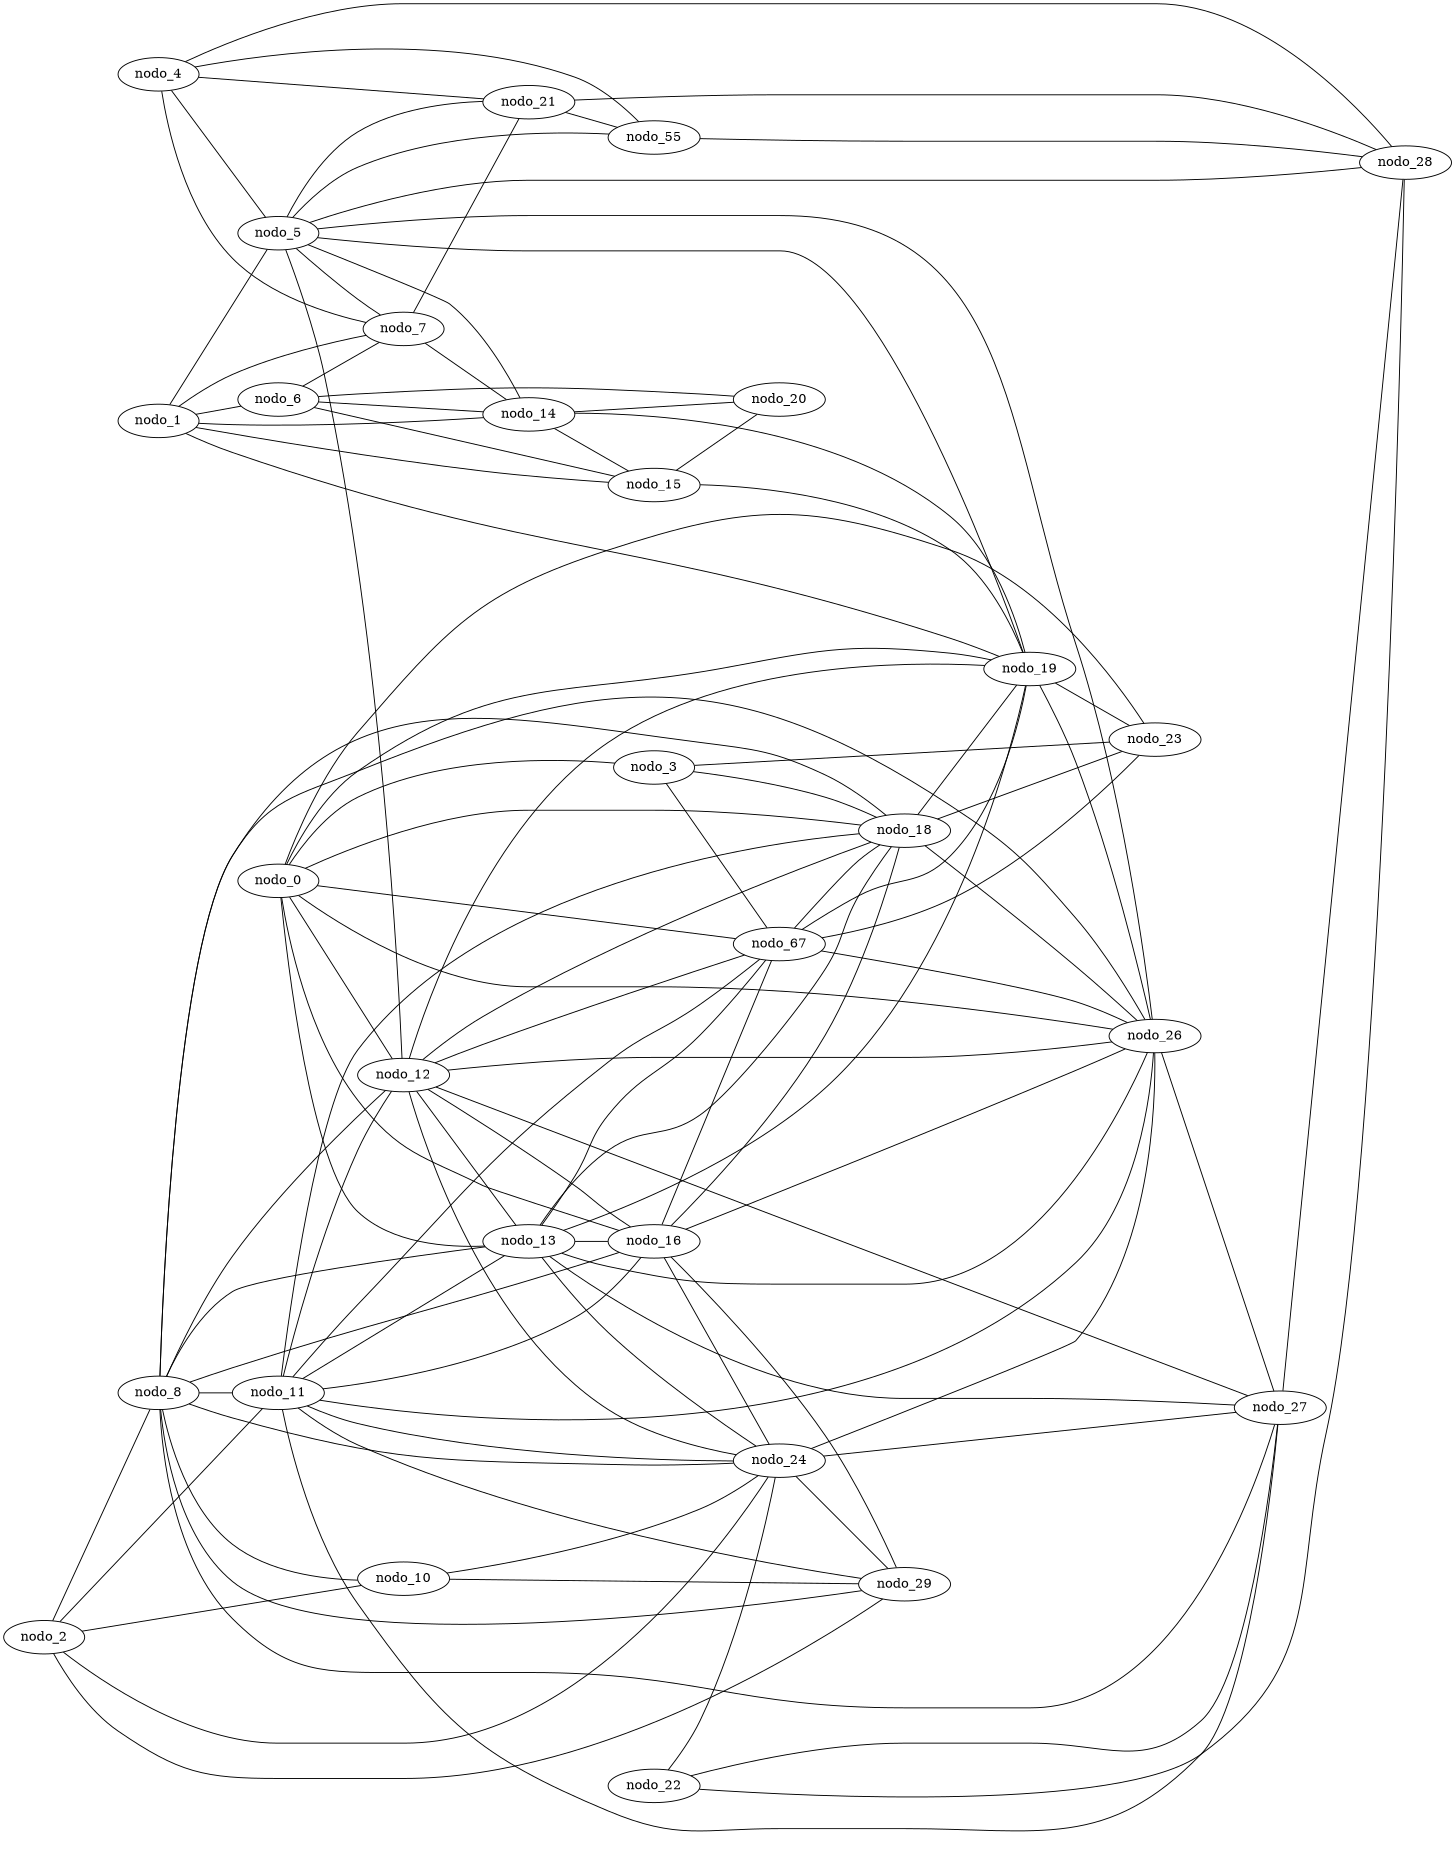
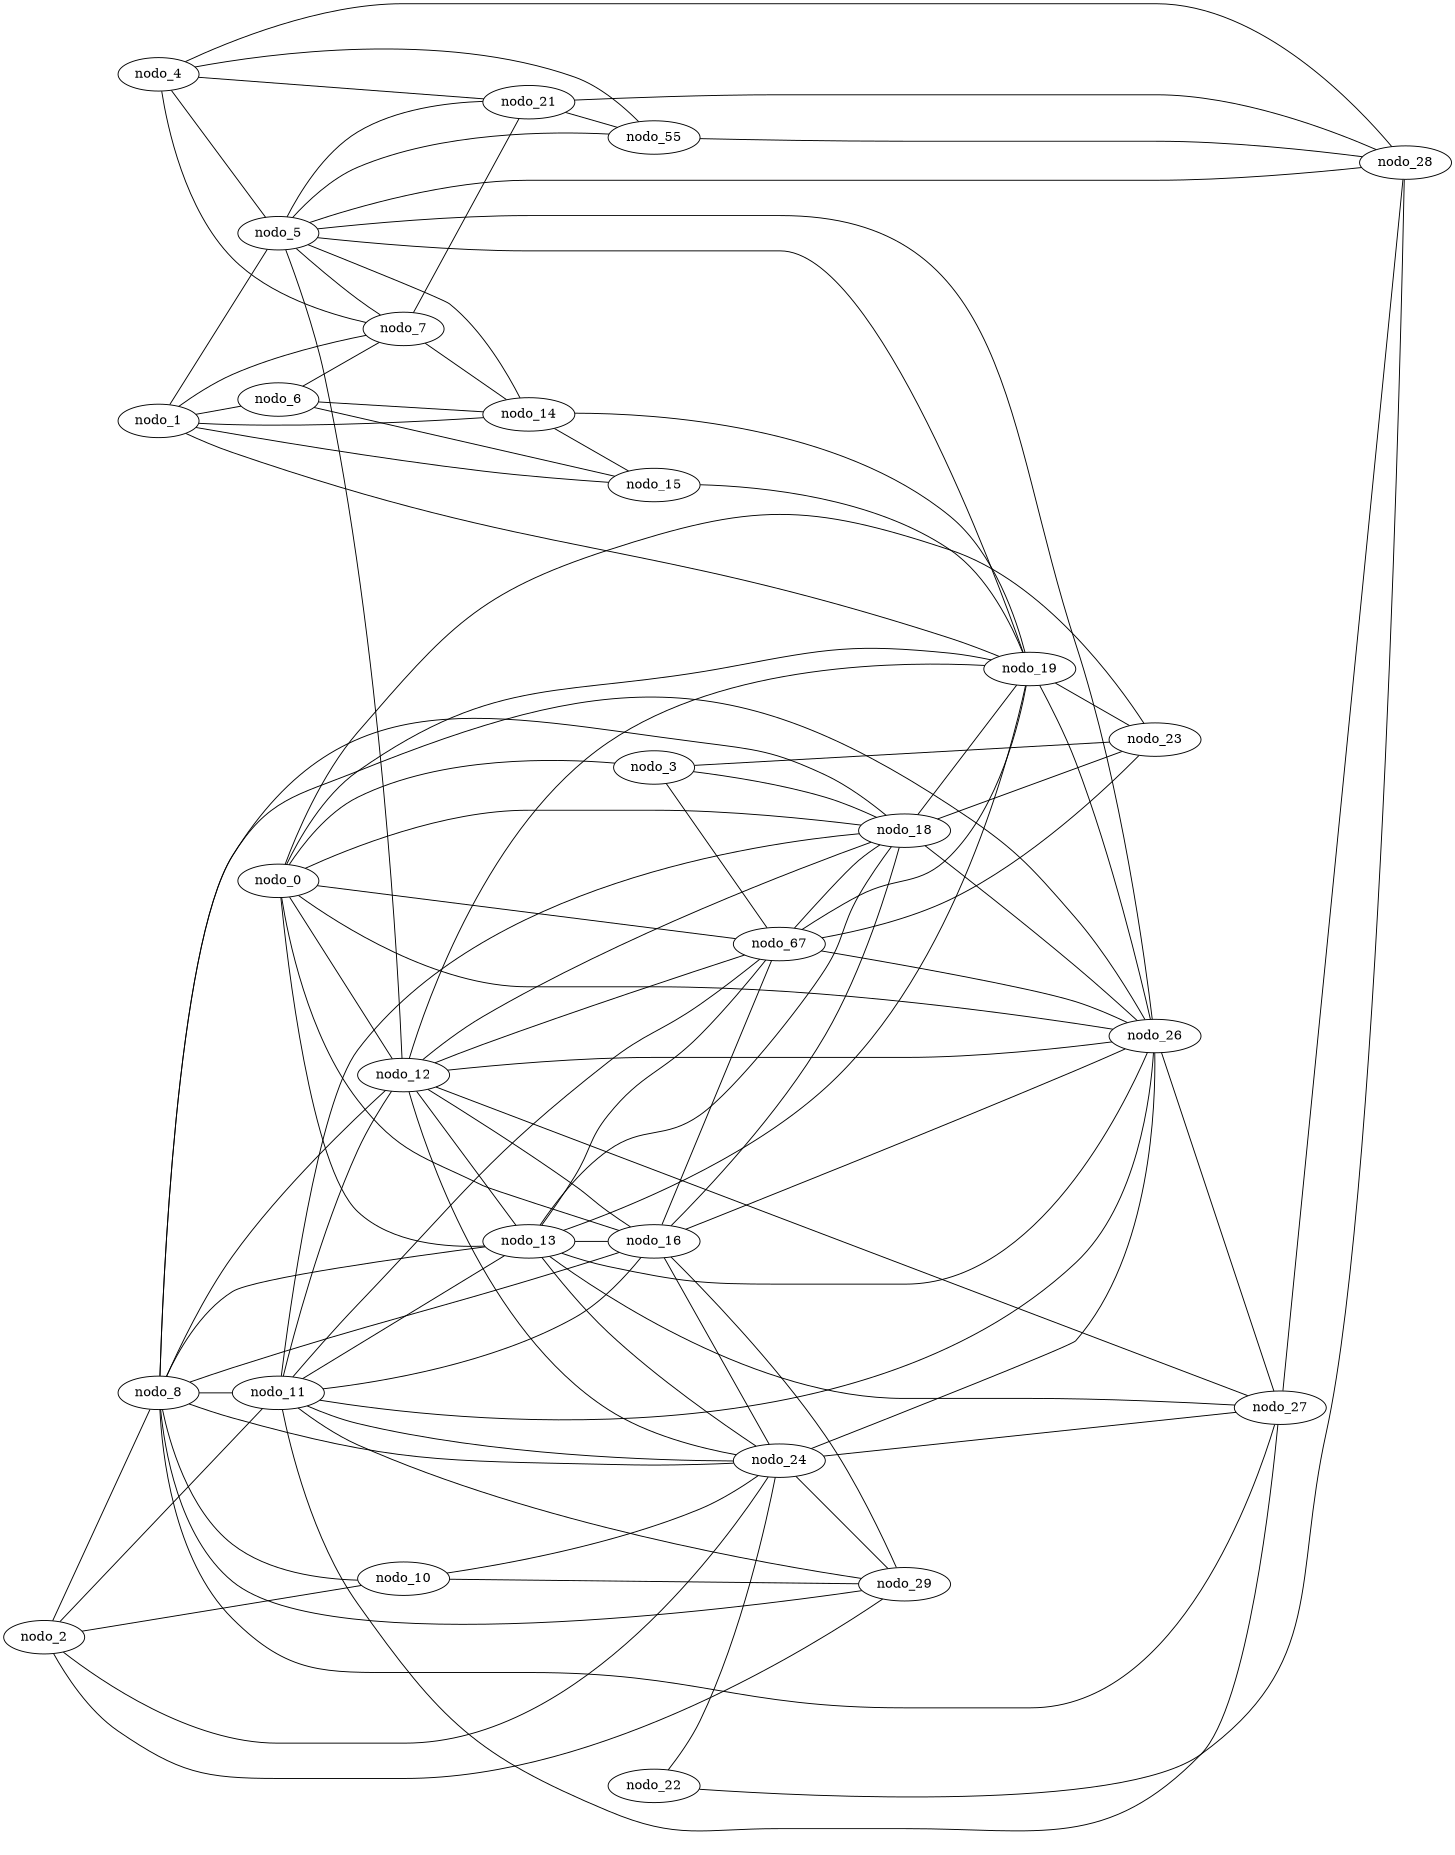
node "nodo_20": removed
edge "nodo_27" -- "nodo_22": removed
